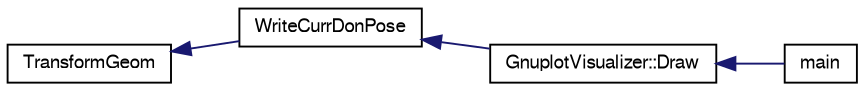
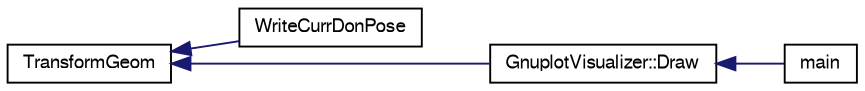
edge "GnuplotVisualizer::Draw" -> "WriteCurrDonPose": now "GnuplotVisualizer::Draw" -> "TransformGeom"
